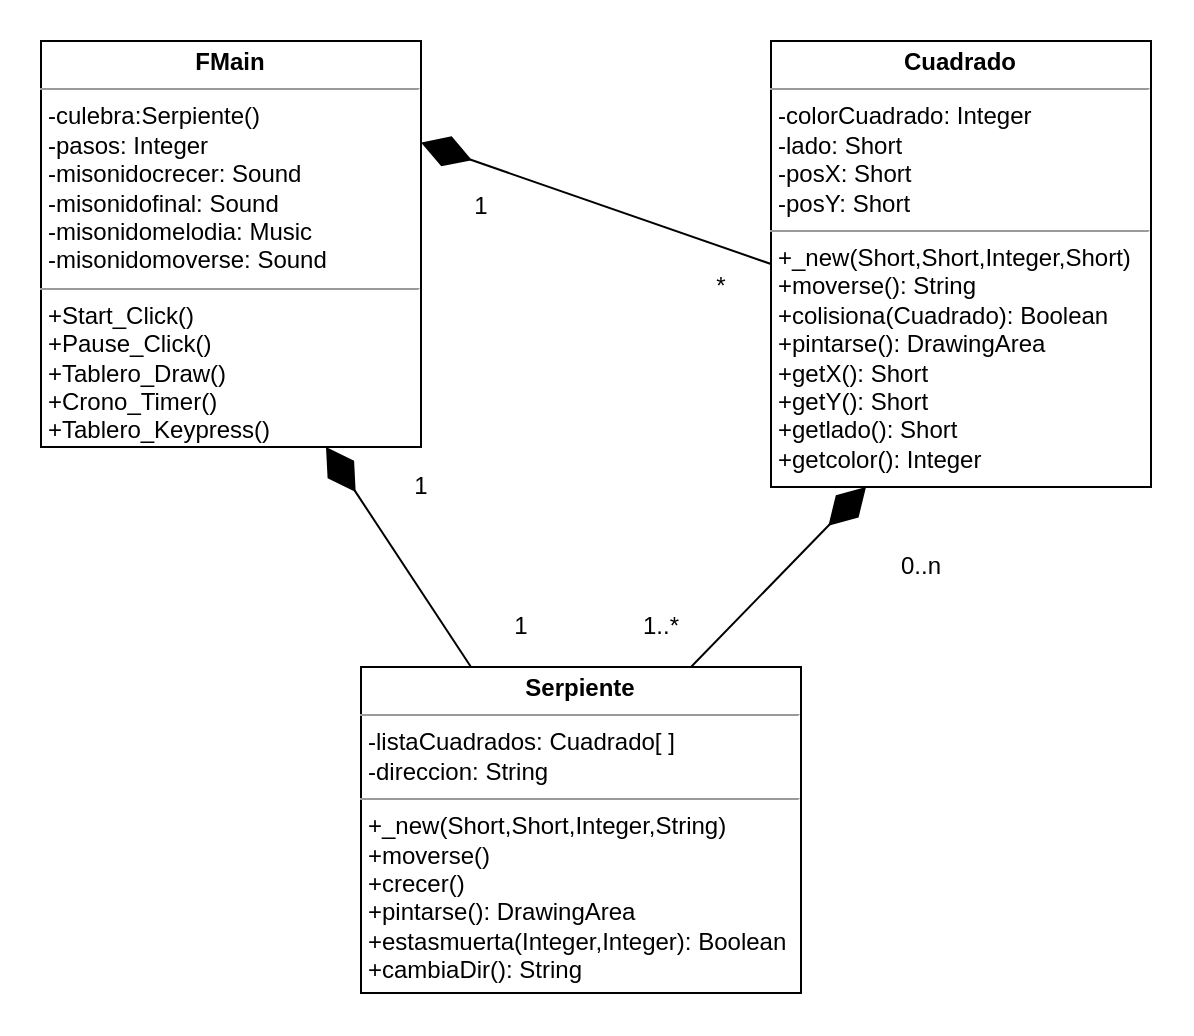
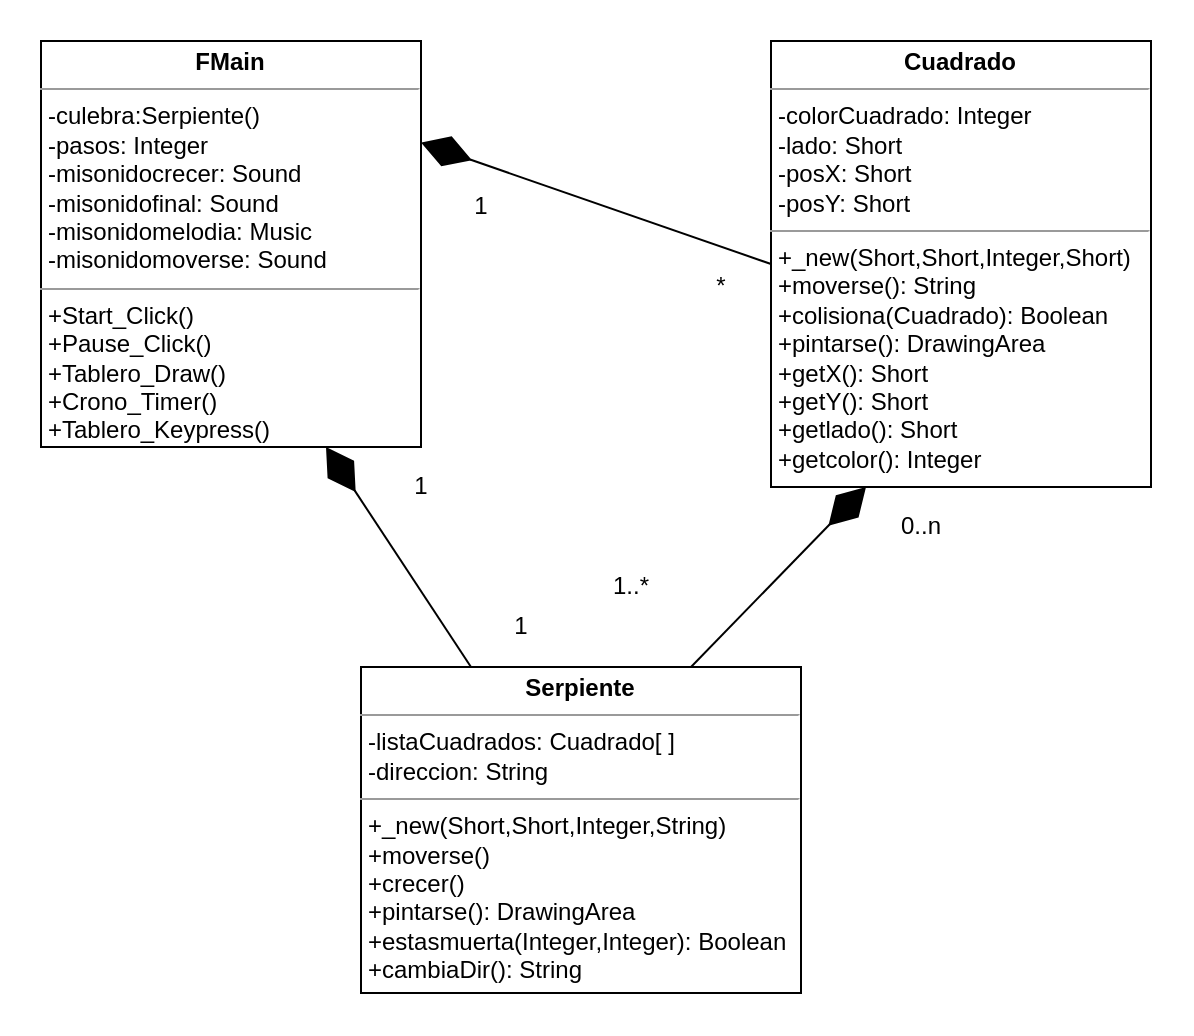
node "0..n": moved (921, 567) -> (921, 527)
node "1..*": moved (661, 627) -> (631, 587)
